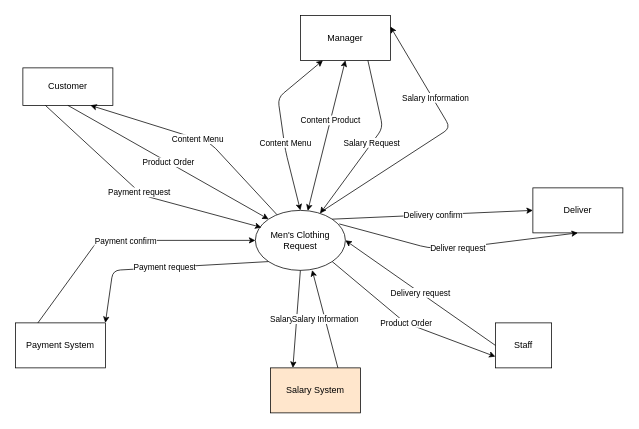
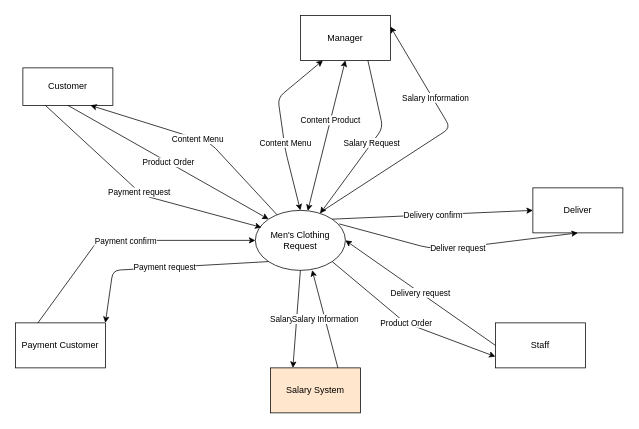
node "Payment System": label "Payment System" -> "Payment Customer"
node "Staff": size 56x45 -> 90x45
